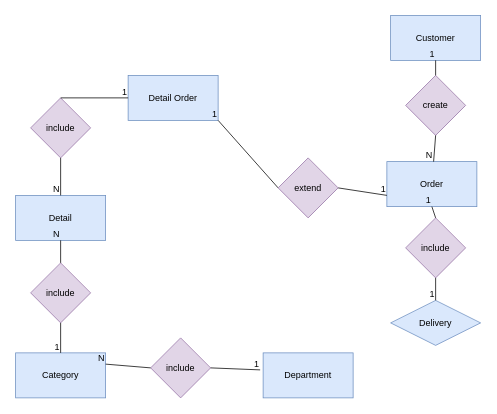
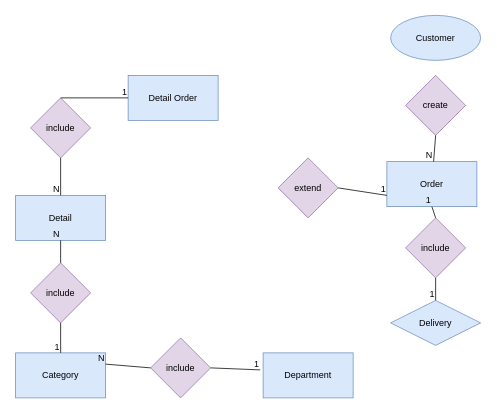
node "Customer": shape rectangle -> ellipse
edge "Customer" -- "create": removed, label "1"
edge "Detail Order" -- "extend": removed, label "1"
